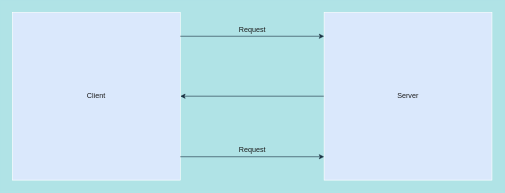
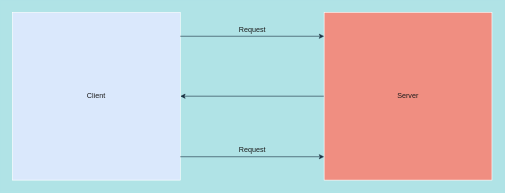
node "Server": fillcolor #dae8fc -> #f08e81
